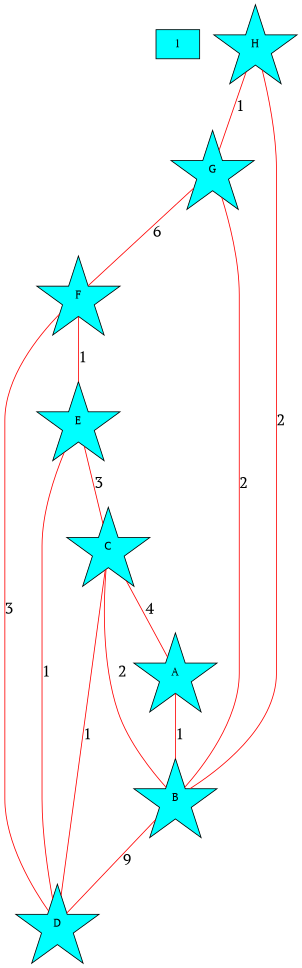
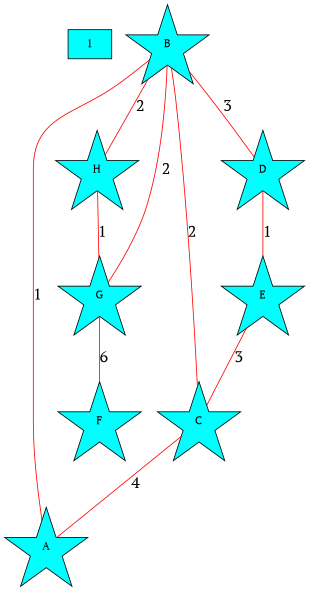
edge "F" -- "E": removed, label "1"
edge "F" -- "D": removed, label "3"
edge "C" -- "D": removed, label "1"
edge "B" -- "D": label "9" -> "3"
